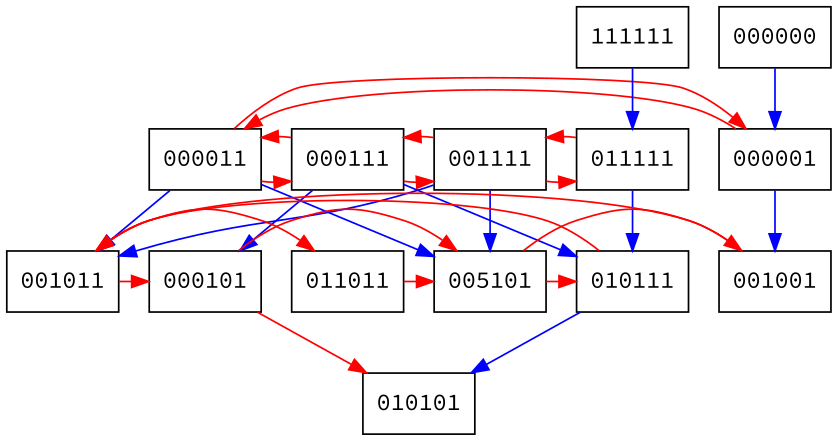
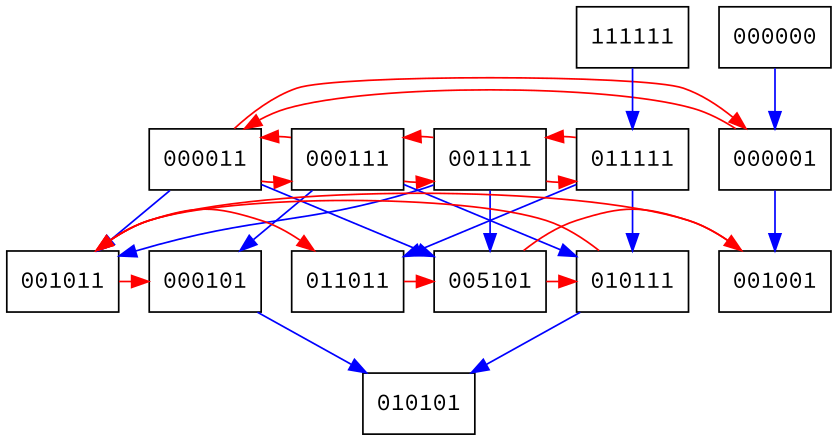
edge "000101" -> "005101": removed
edge "011111" -> "011011": added
edge "000101" -> "010101": color red -> blue
